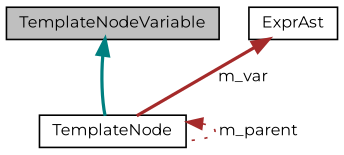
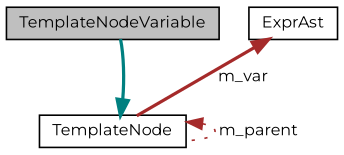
edge "TemplateNode" -> "TemplateNodeVariable": reversed
